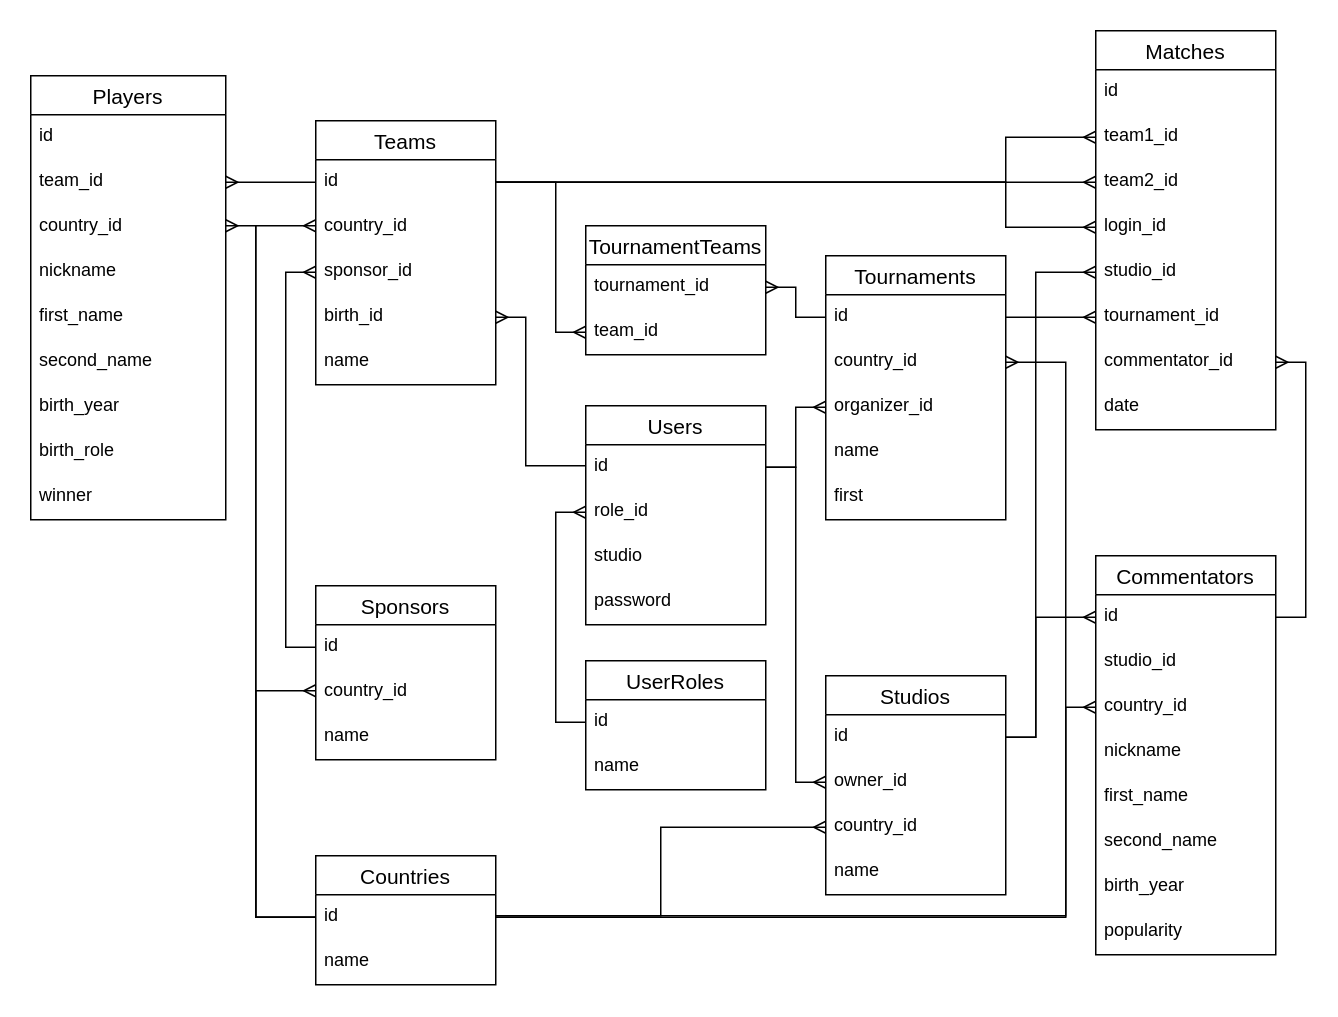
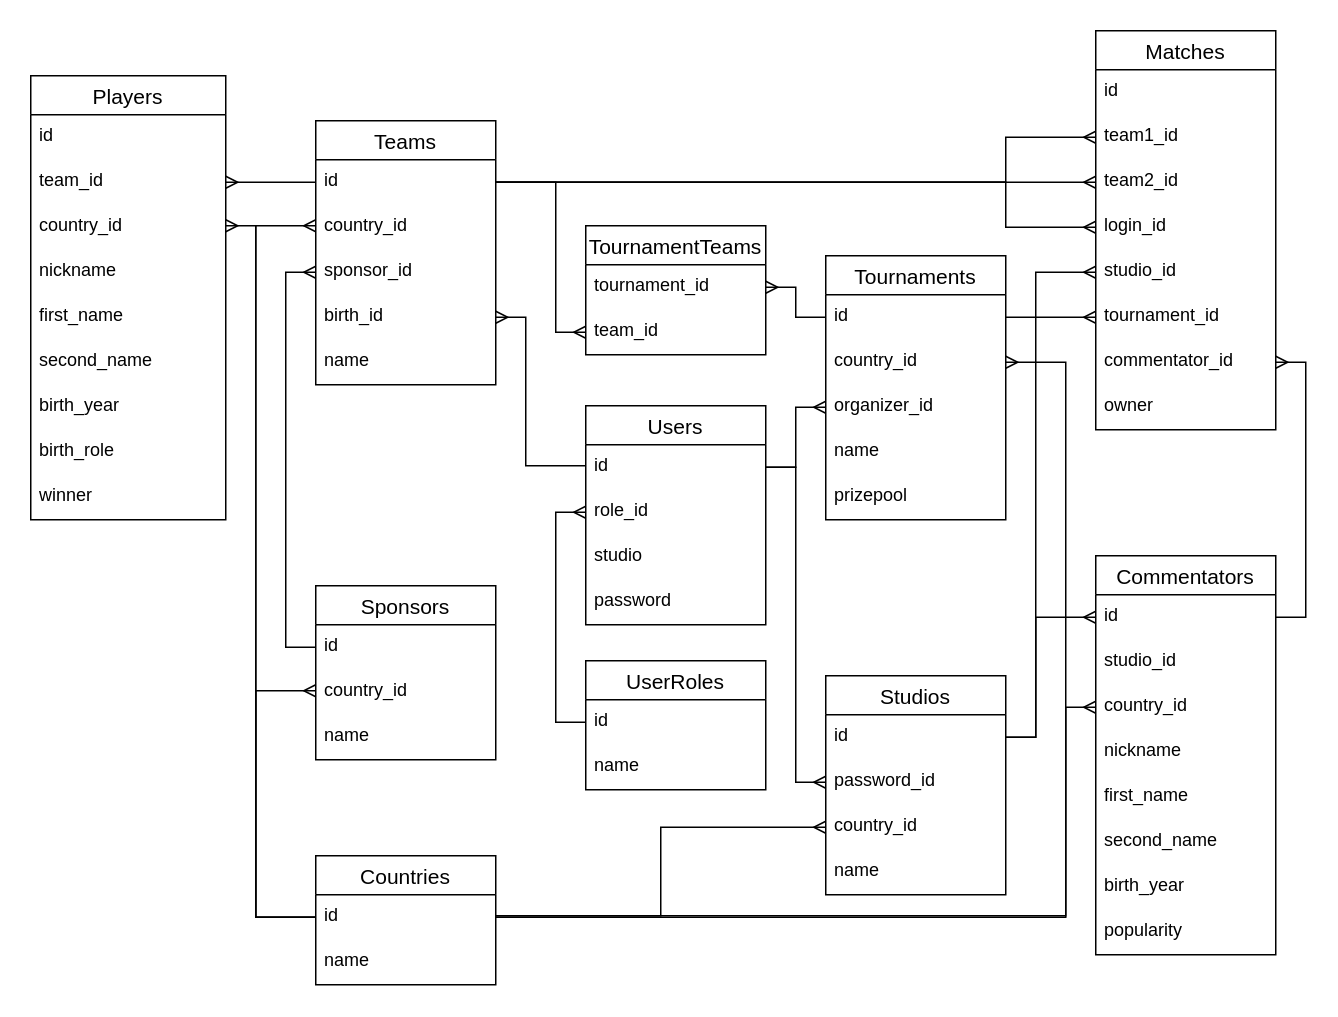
node "date": label "date" -> "owner"
node "first": label "first" -> "prizepool"
node "owner_id": label "owner_id" -> "password_id"
